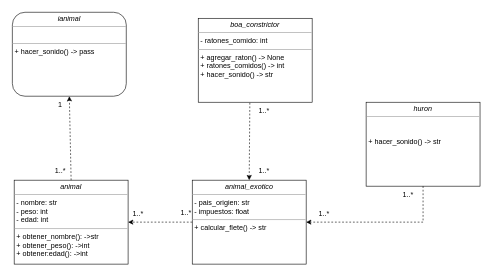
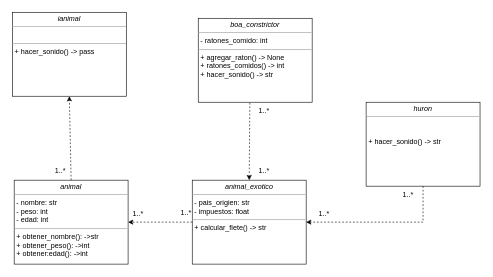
node "ianimal + hacer_sonido() -> pass": shape rounded rectangle -> rectangle
node "1": removed
